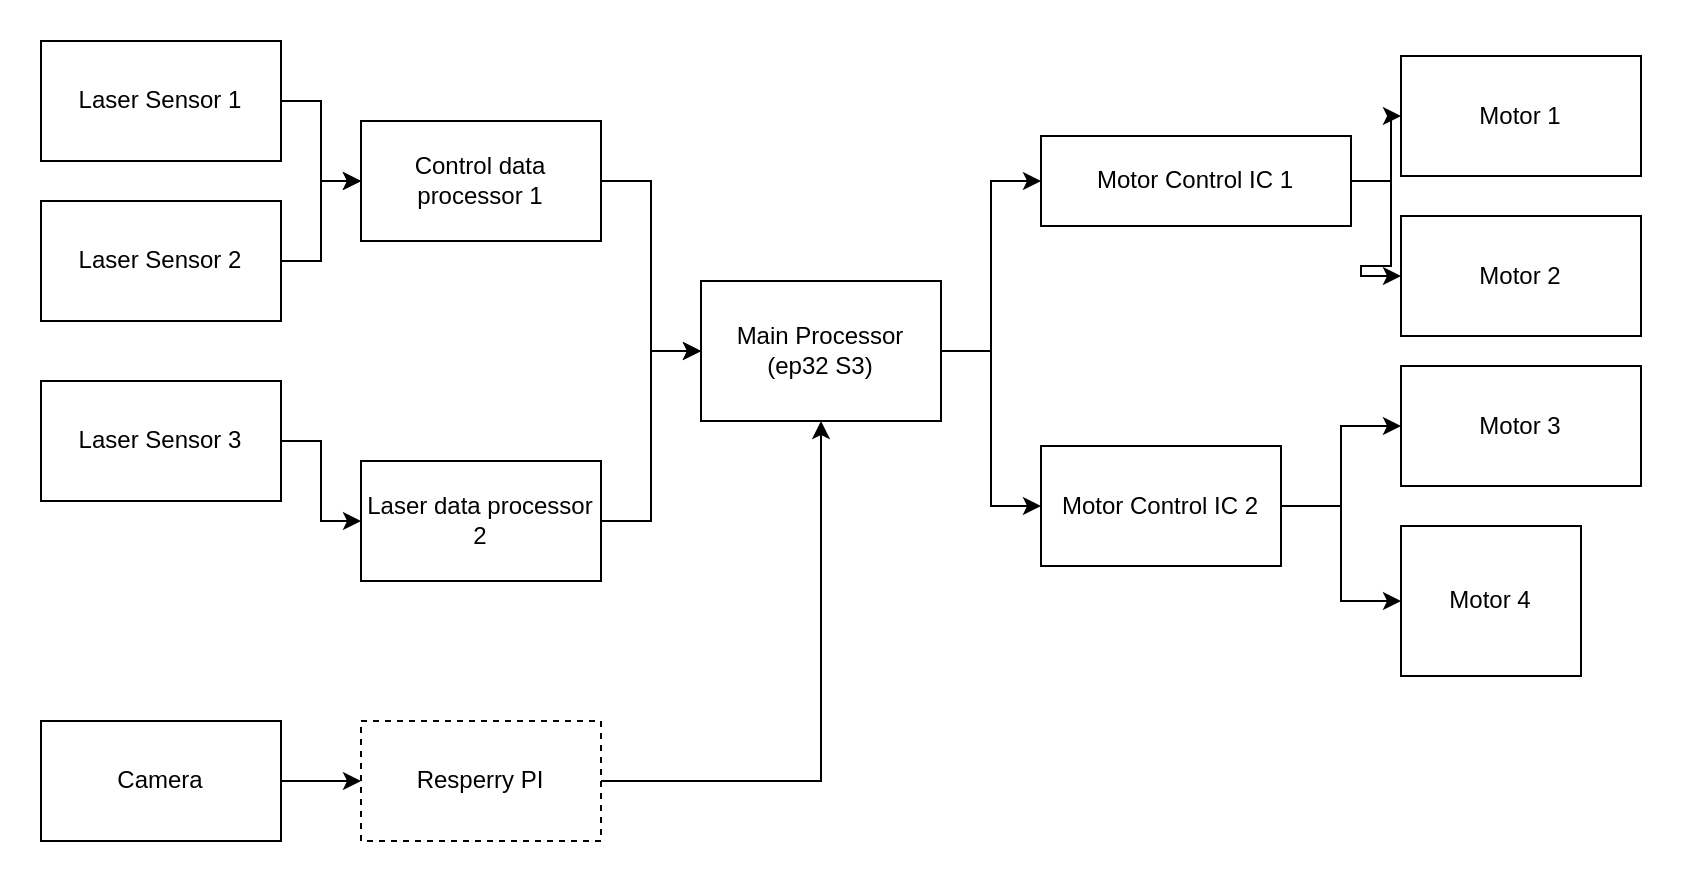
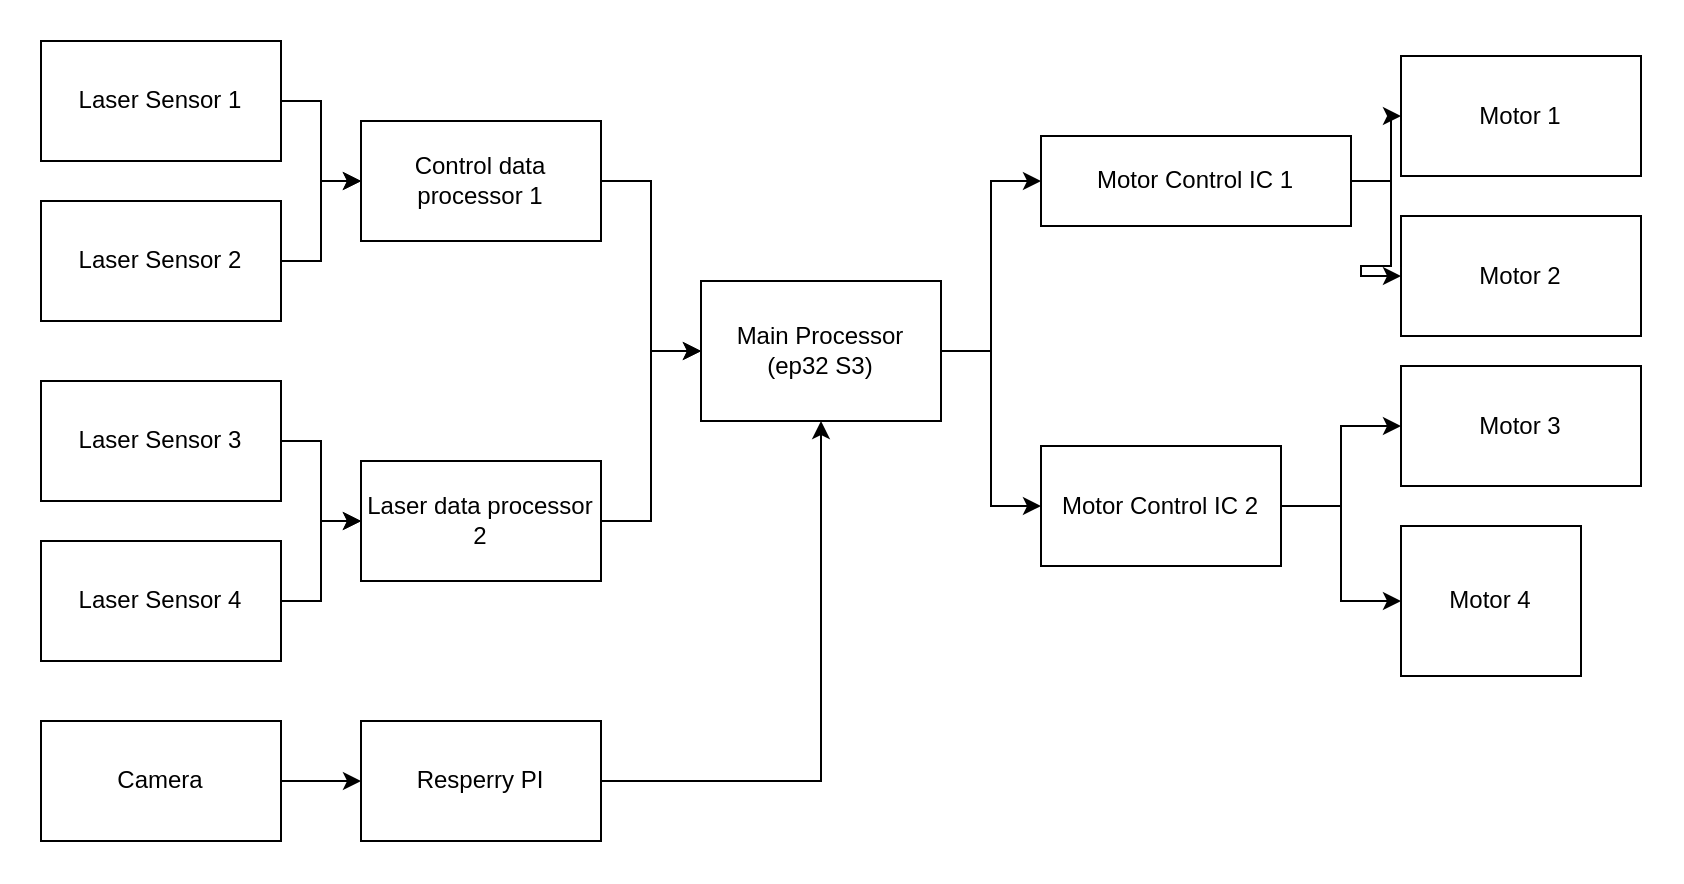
edge "Laser Sensor 4" -> "Laser data processor 2": added
node "Laser Sensor 4": added
node "Resperry PI": style dashed -> solid
